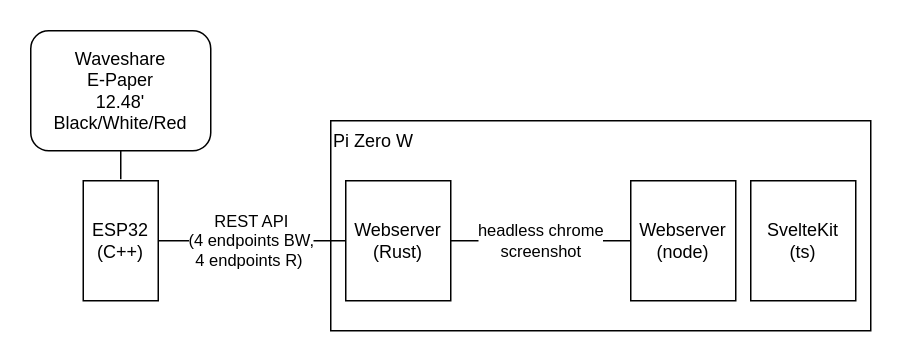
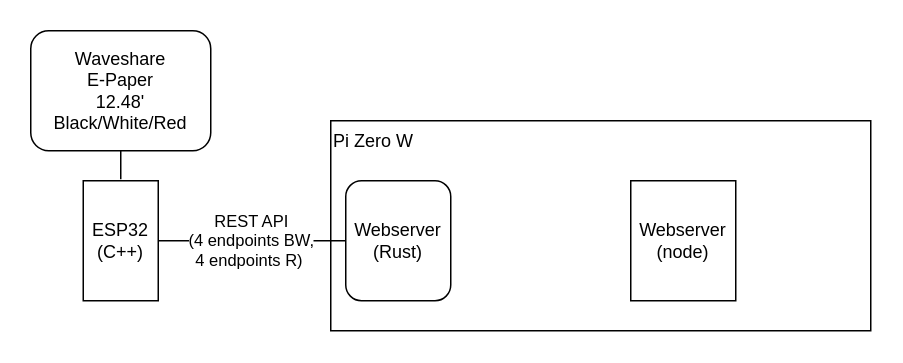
node "Webserver (Rust)": shape rectangle -> rounded rectangle
edge "Webserver (Rust)" -- "Webserver (node)": removed, label "headless chrome screenshot"
node "SvelteKit (ts)": removed
